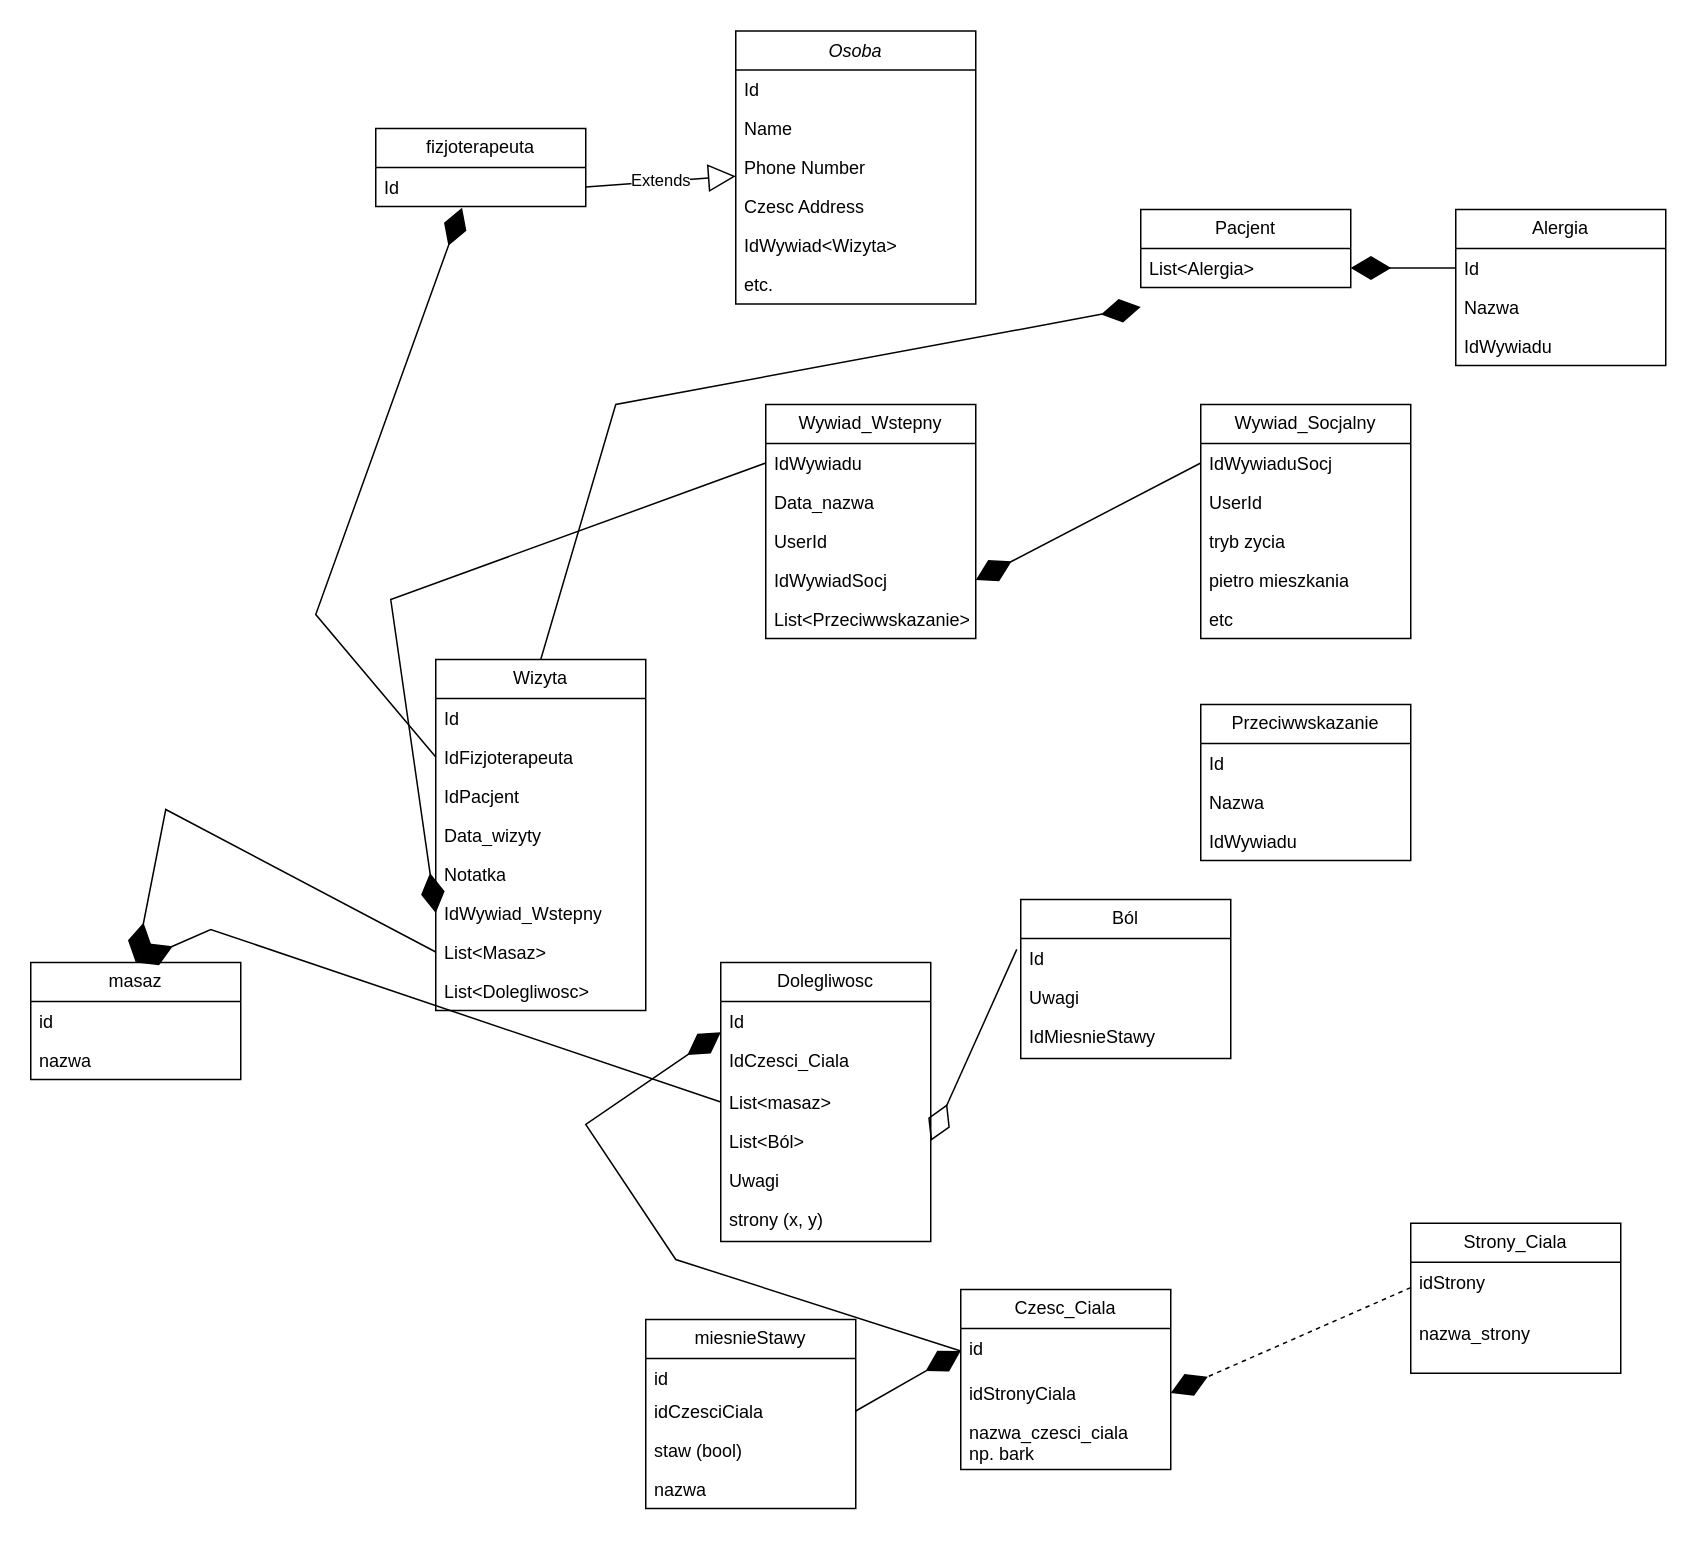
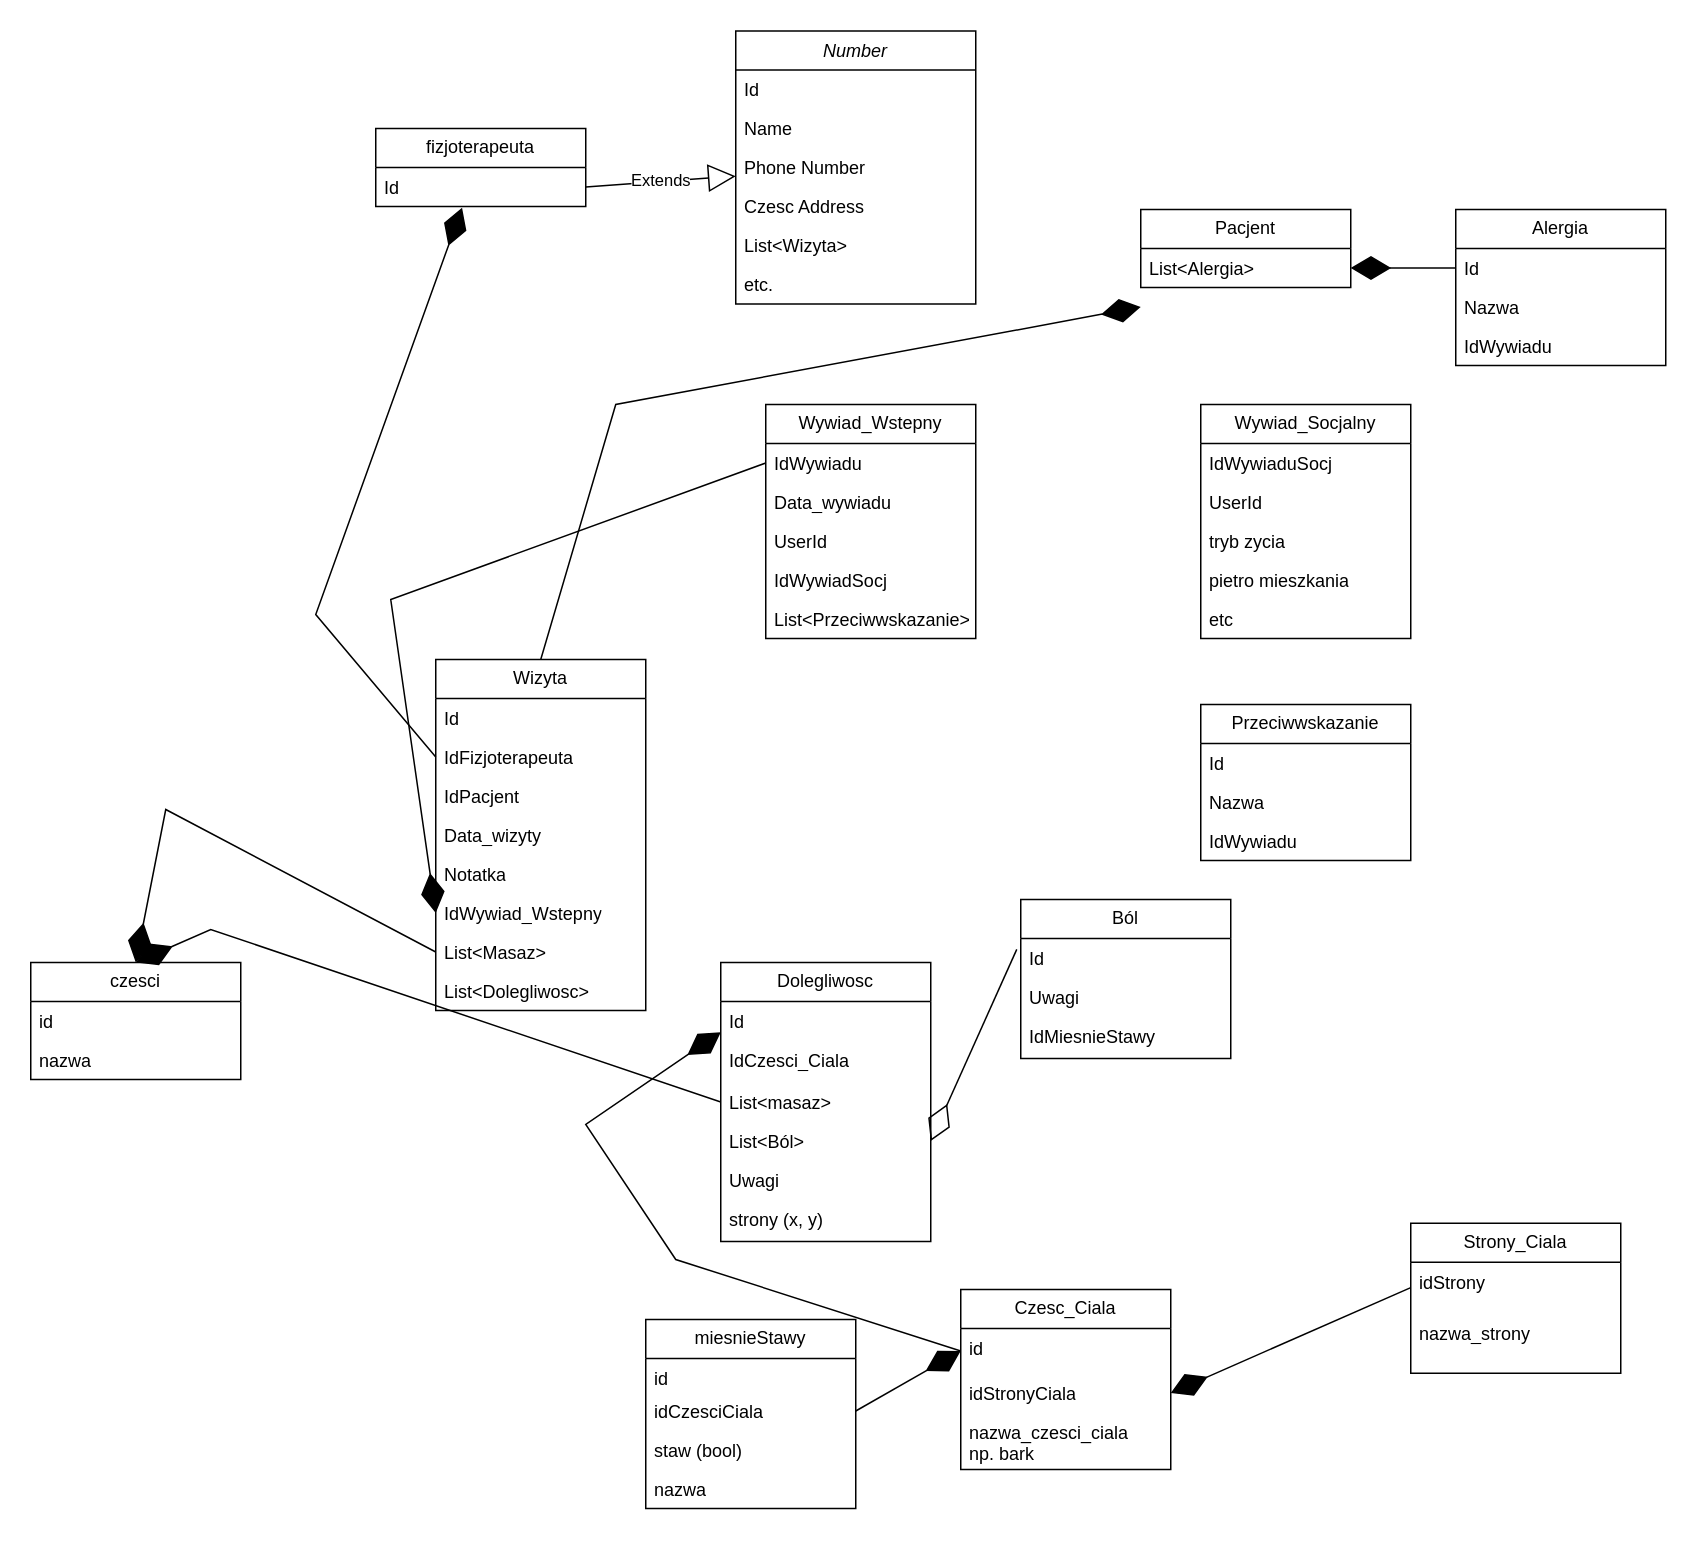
node "Osoba": label "Osoba" -> "Number"
node "IdWywiad<Wizyta>": label "IdWywiad<Wizyta>" -> "List<Wizyta>"
node "Data_nazwa": label "Data_nazwa" -> "Data_wywiadu"
edge "IdWywiaduSocj" -> "IdWywiadSocj": removed
node "masaz": label "masaz" -> "czesci"
edge "idStrony" -> "idStronyCiala": style dashed -> solid
